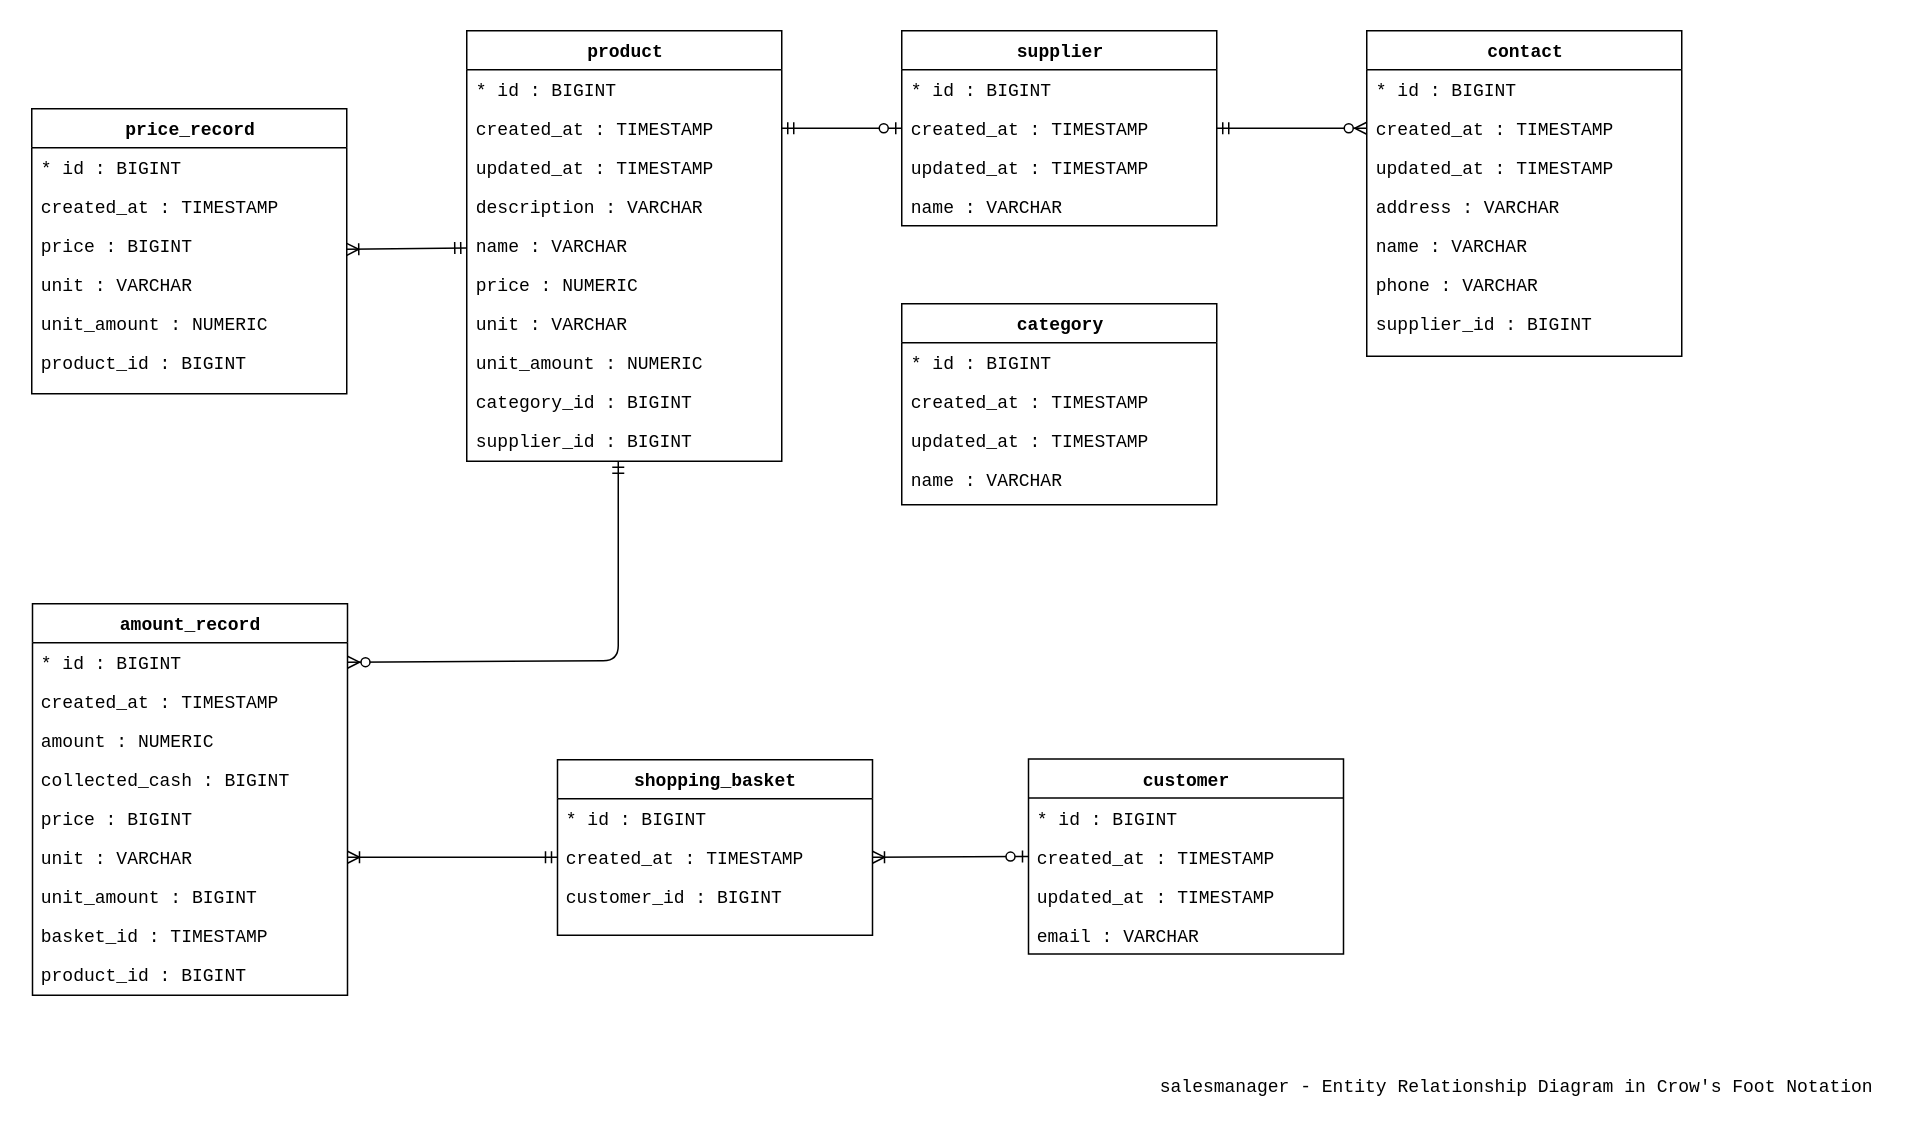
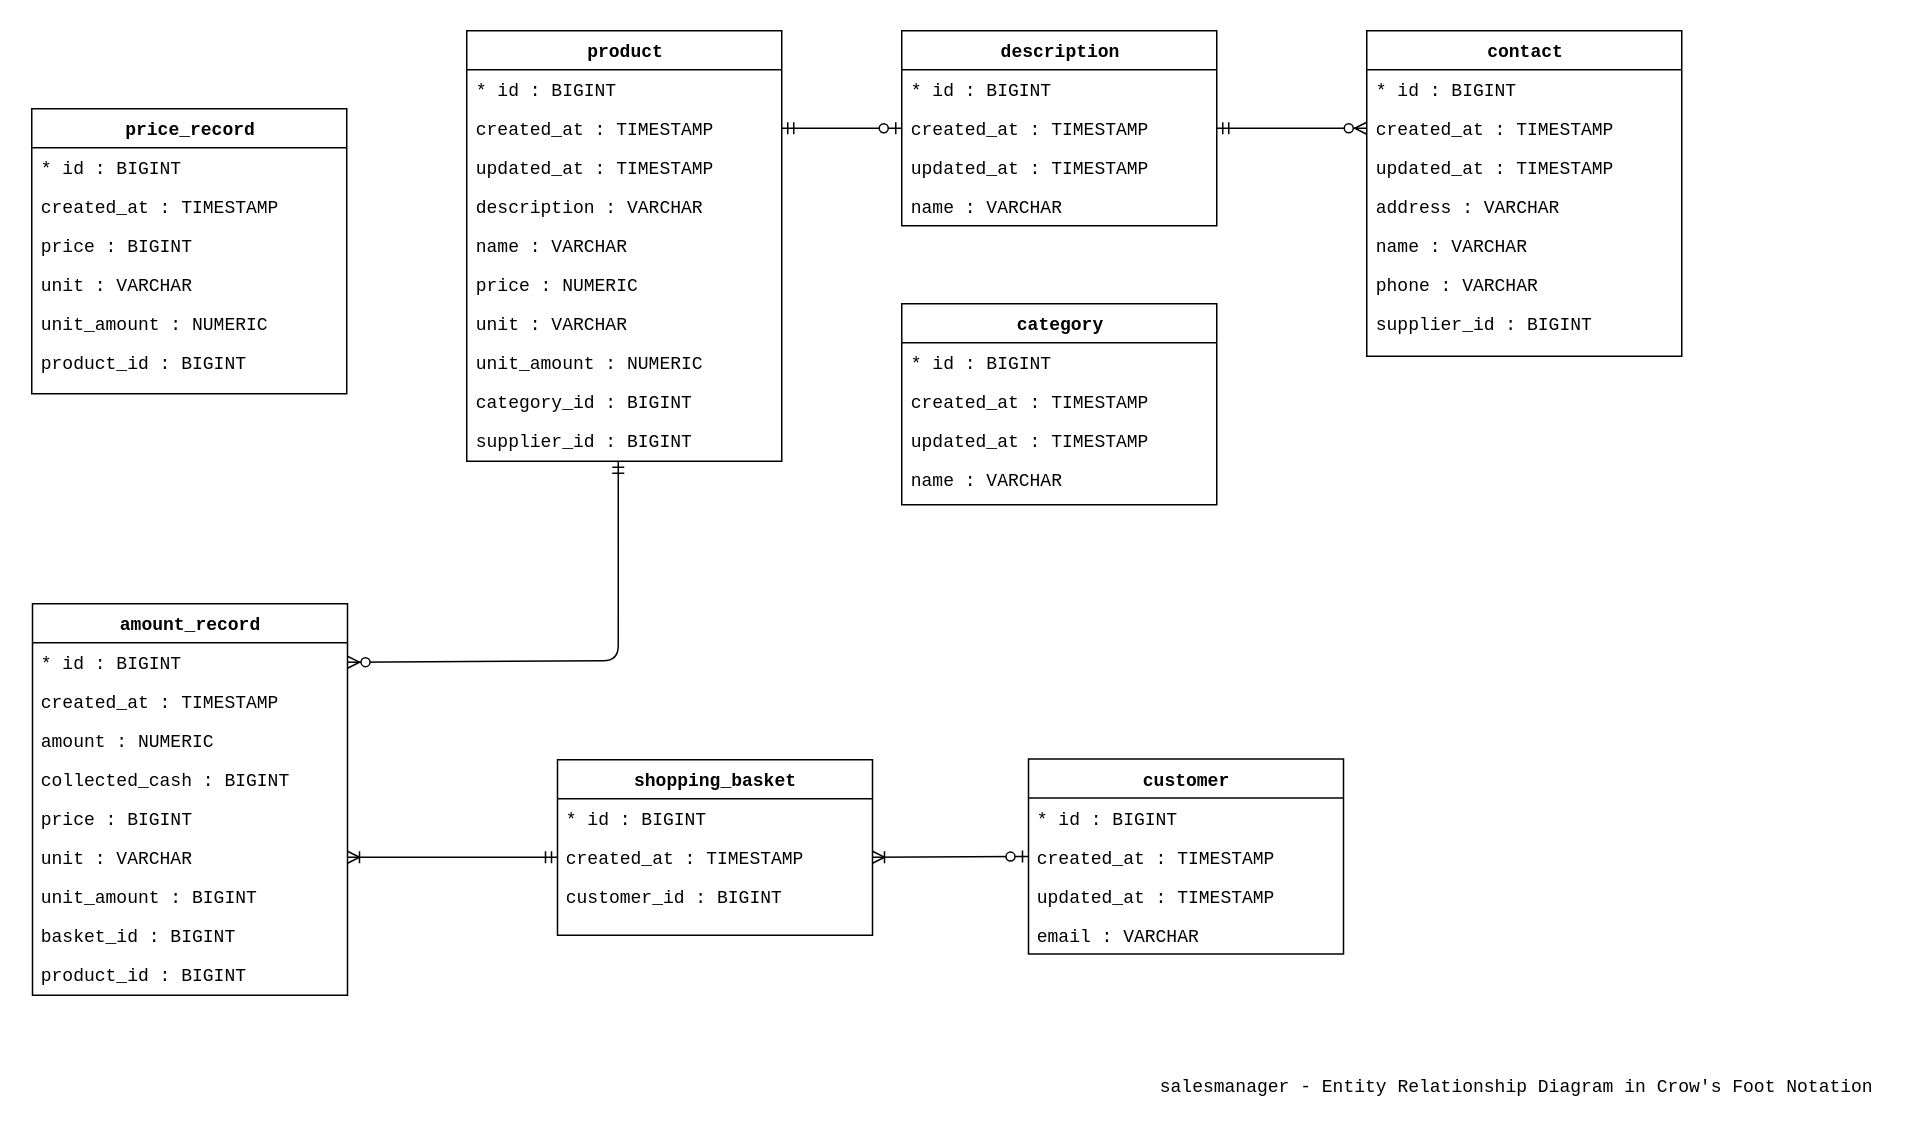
node "supplier": label "supplier" -> "description"
edge "product" -- "price_record": removed
node "basket_id : TIMESTAMP": label "basket_id : TIMESTAMP" -> "basket_id : BIGINT"
